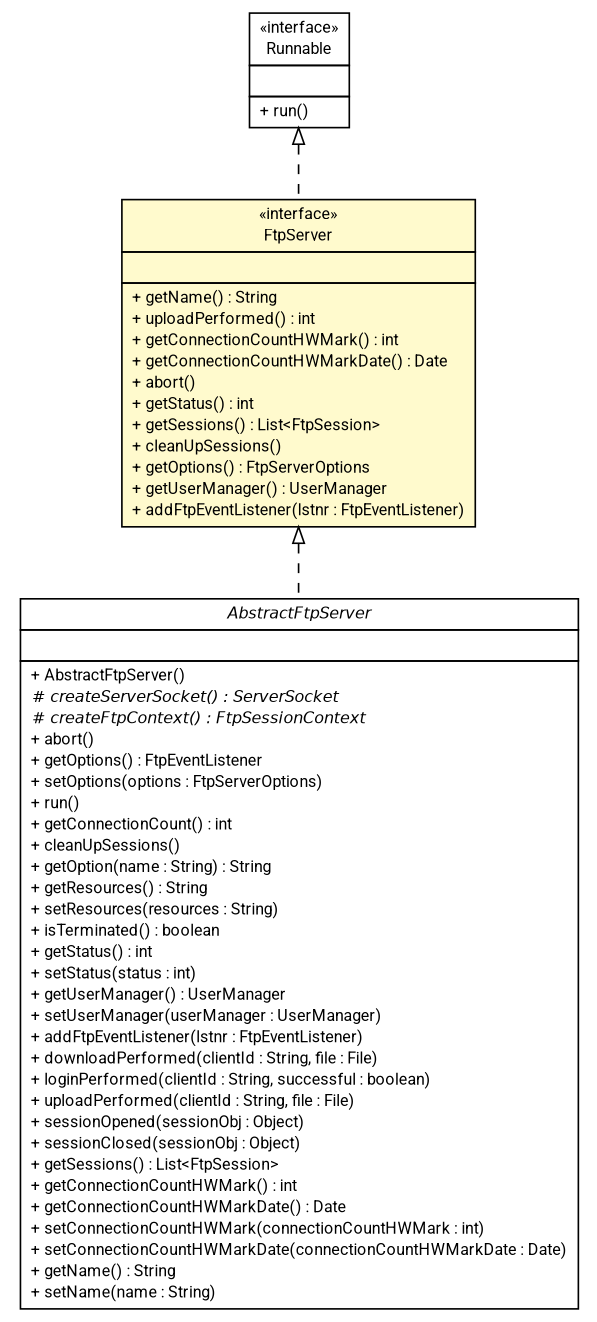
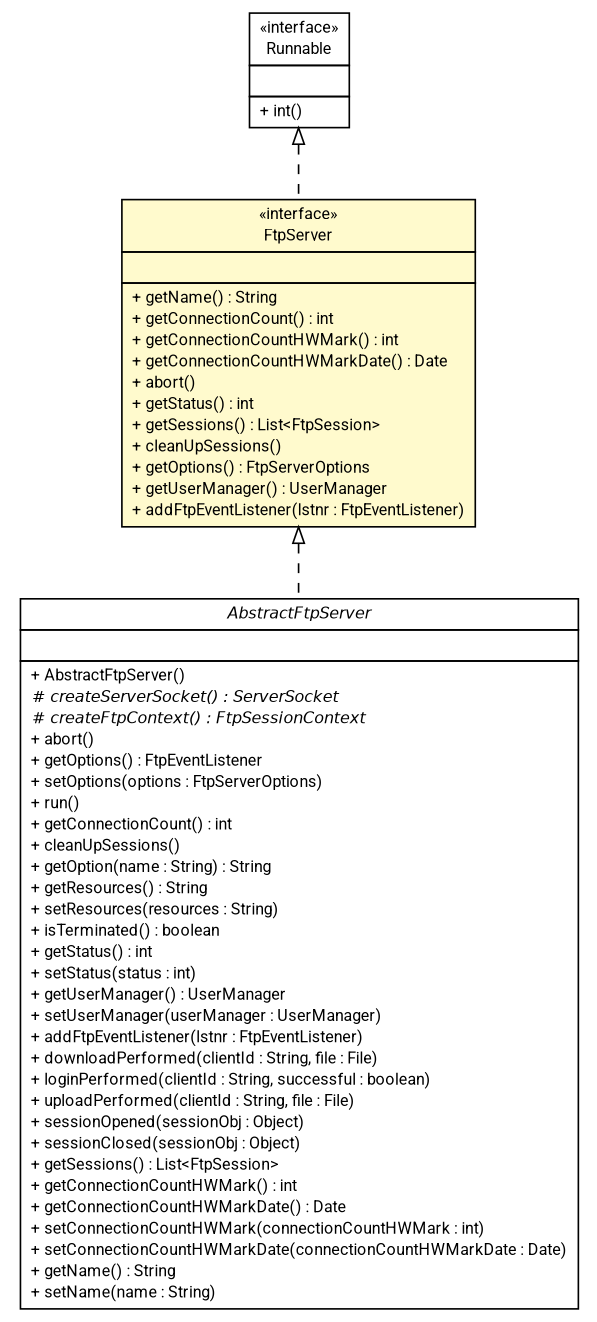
node "Runnable": text "+ run()" -> "+ int()"
node "FtpServer": text "+ uploadPerformed() : int" -> "+ getConnectionCount() : int"
